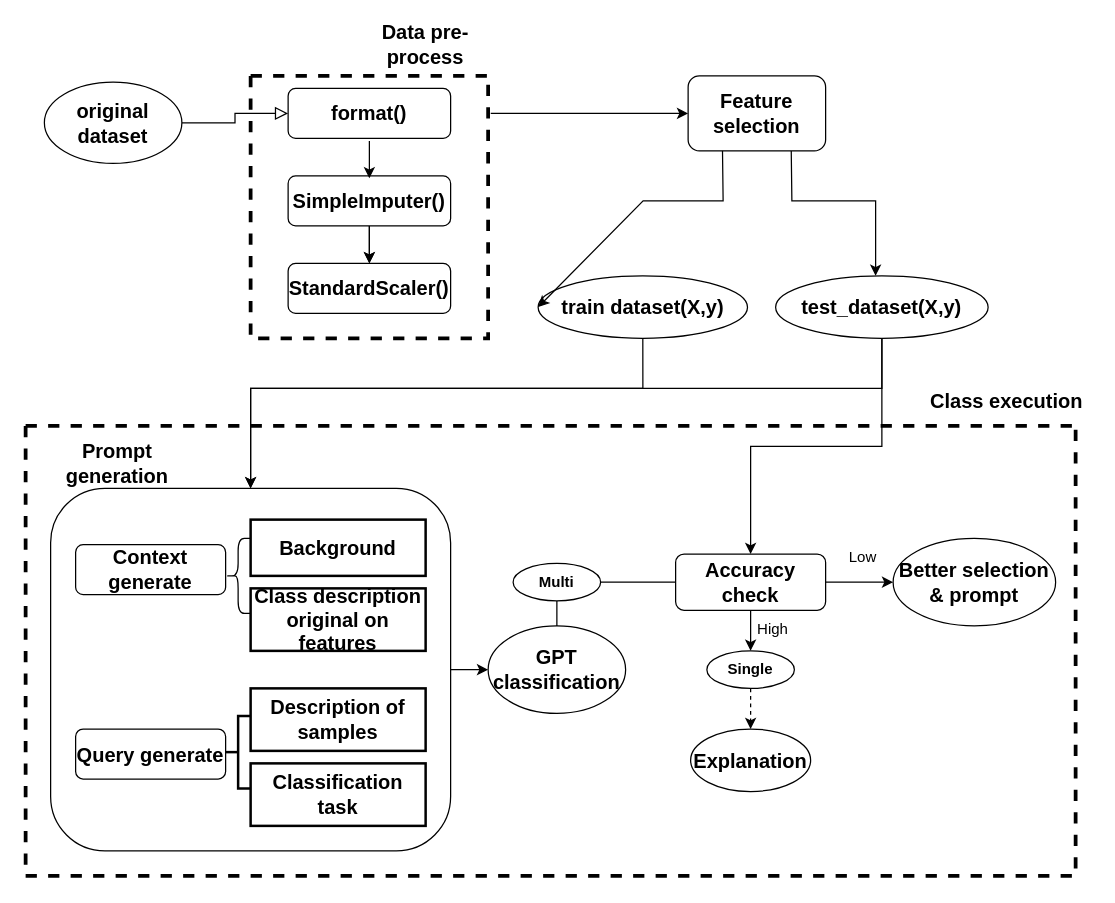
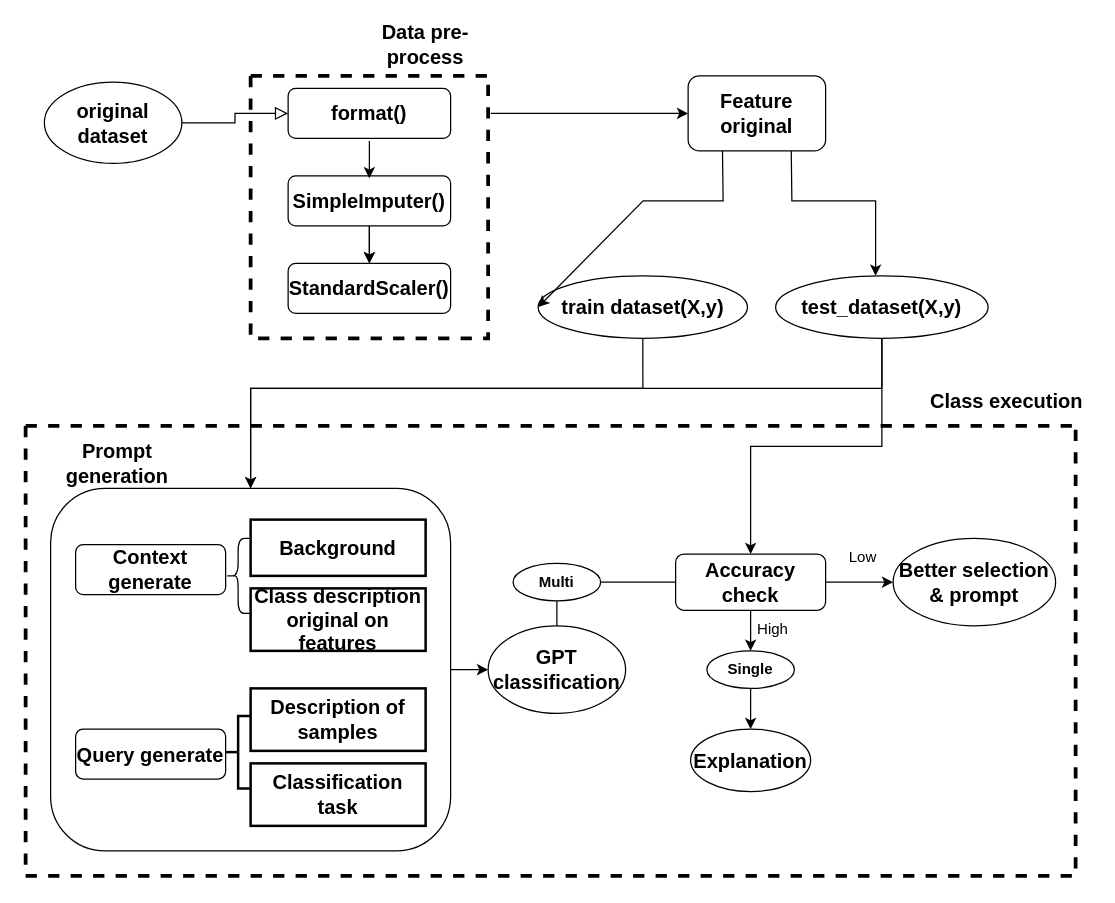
node "Feature selection": label "Feature selection" -> "Feature original"
edge "Single" -> "Explanation": style dashed -> solid
